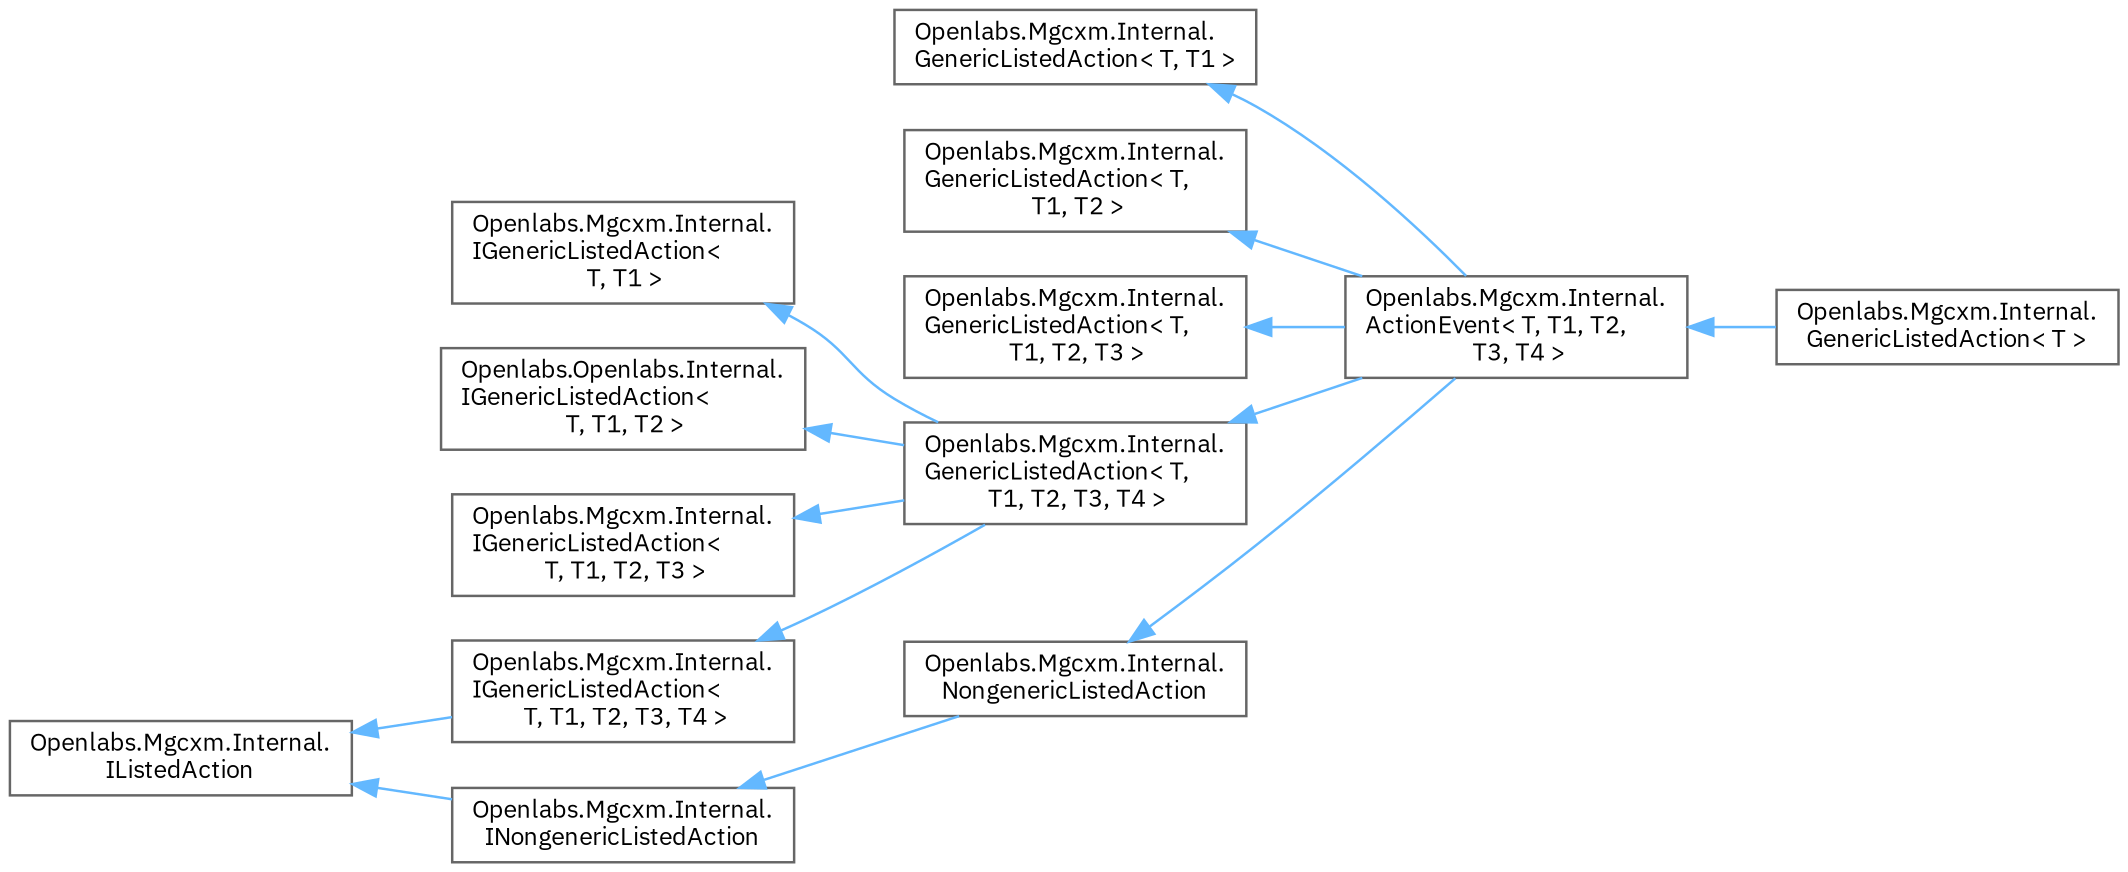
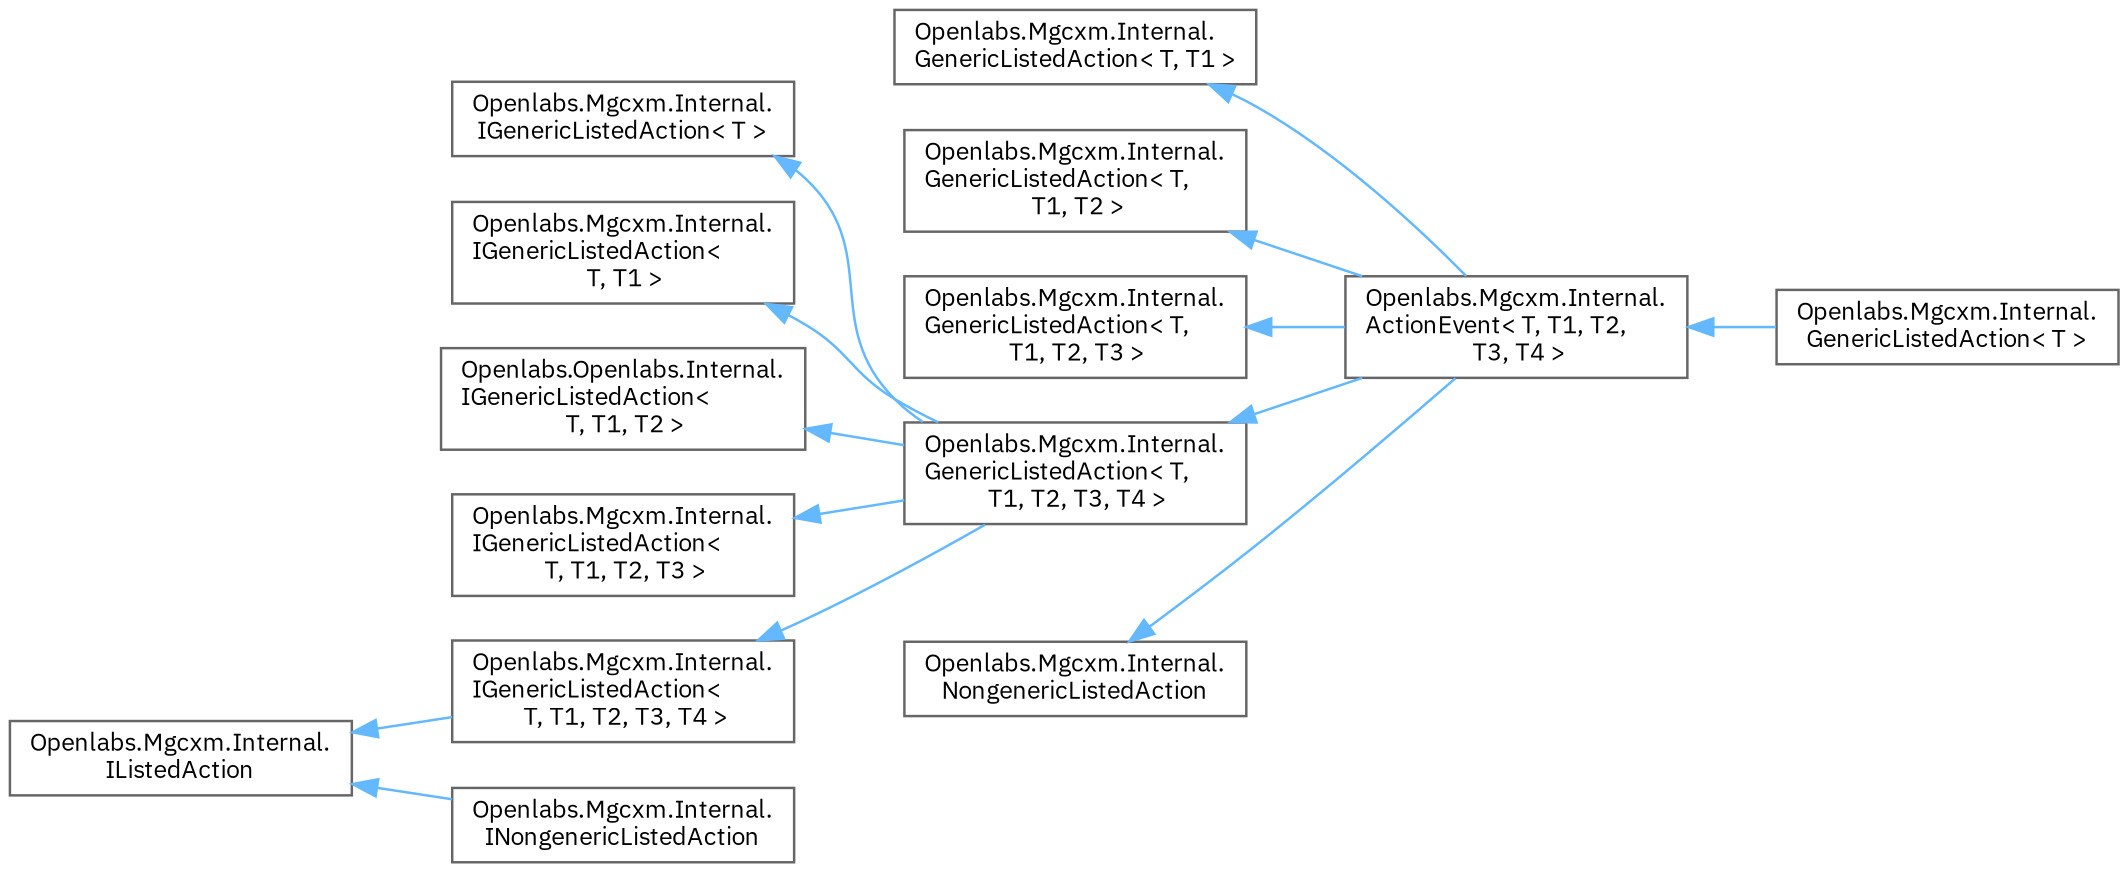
node "Openlabs.Mgcxm.Internal. IGenericListedAction< T >": added
edge "Openlabs.Mgcxm.Internal. NongenericListedAction" -> "Openlabs.Mgcxm.Internal. INongenericListedAction": removed
